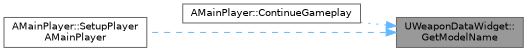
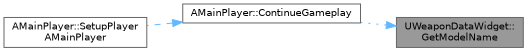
edge "AMainPlayer::SetupPlayer AMainPlayer" -> "UWeaponDataWidget:: GetModelName": now "AMainPlayer::SetupPlayer AMainPlayer" -> "AMainPlayer::ContinueGameplay"
